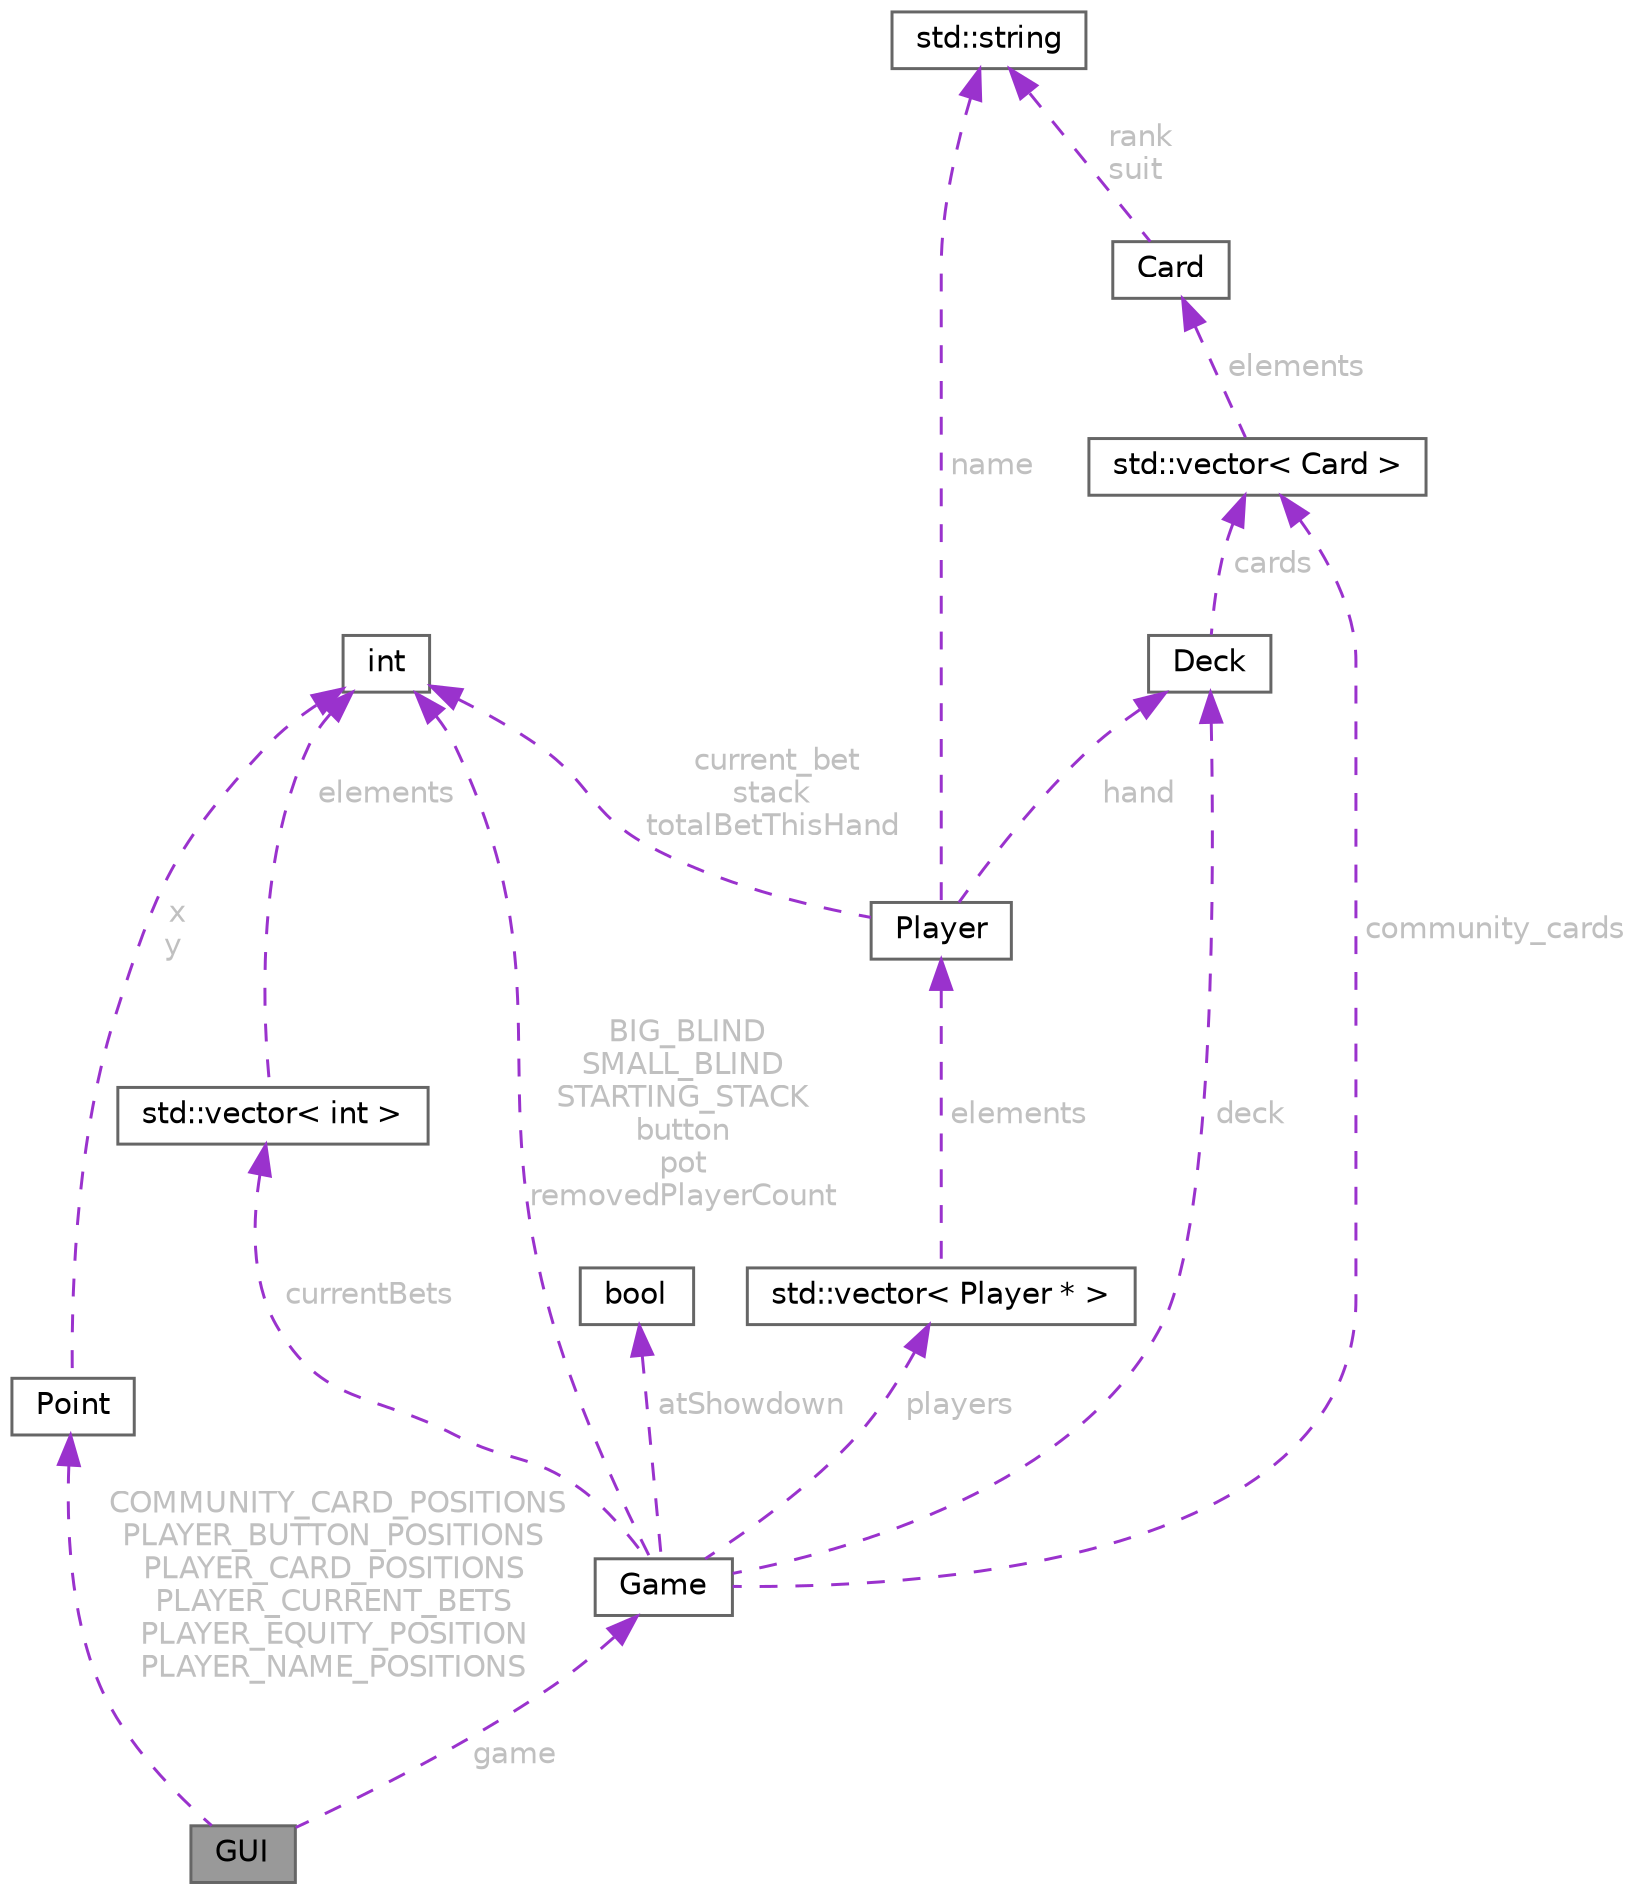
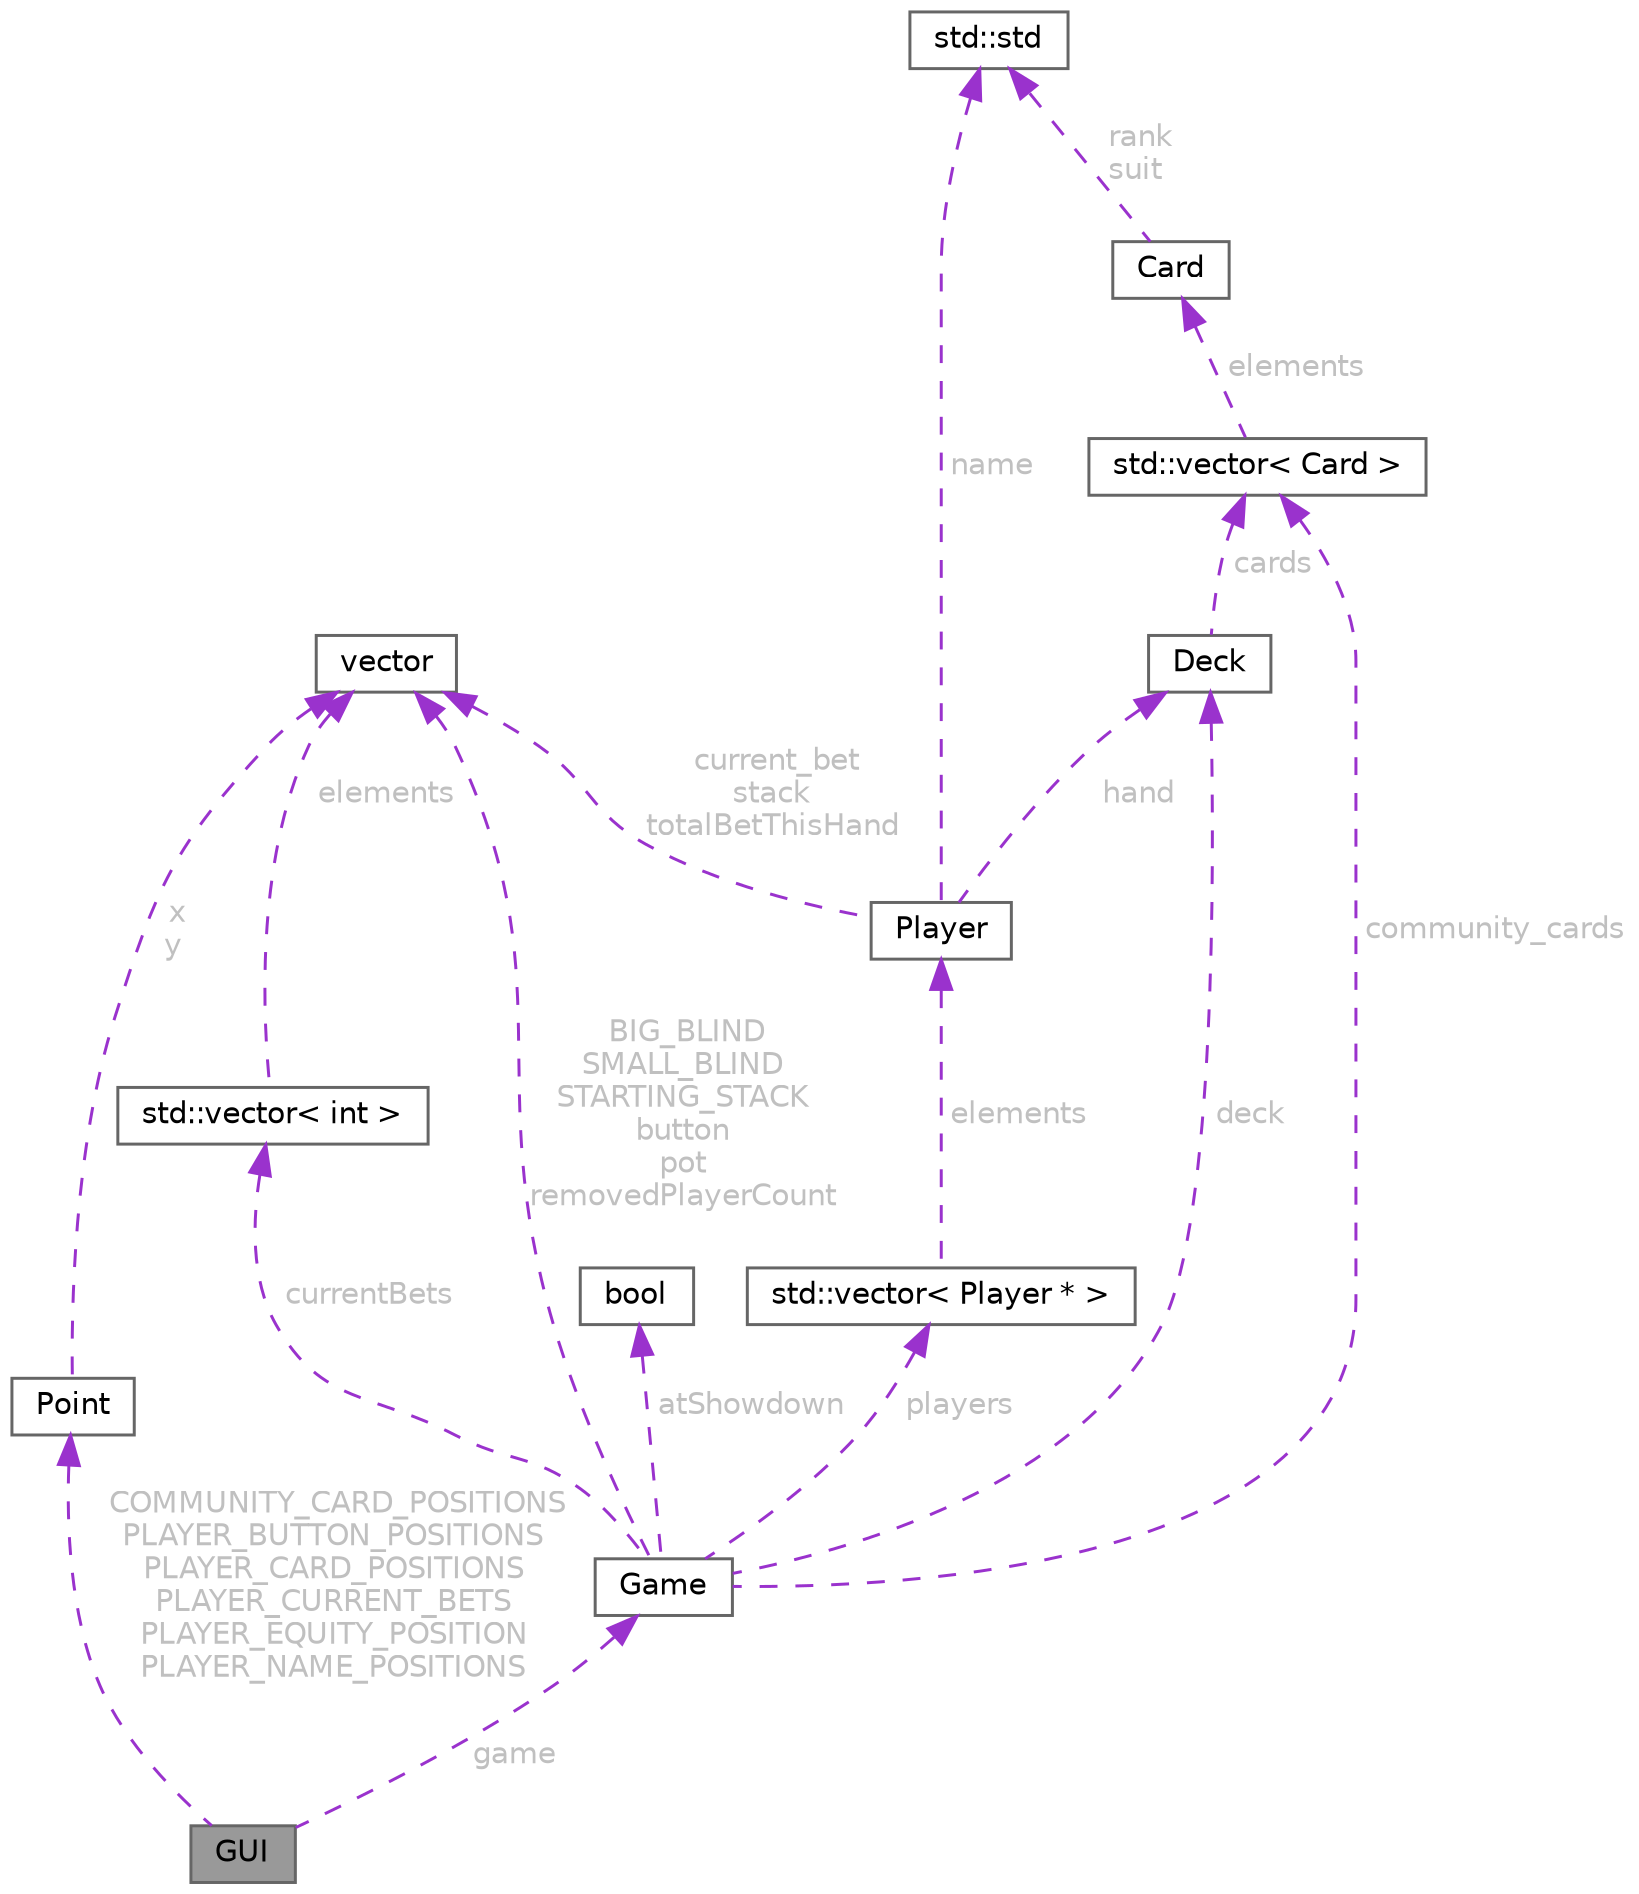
node "std::string": label "std::string" -> "std::std"
node "int": label "int" -> "vector"
